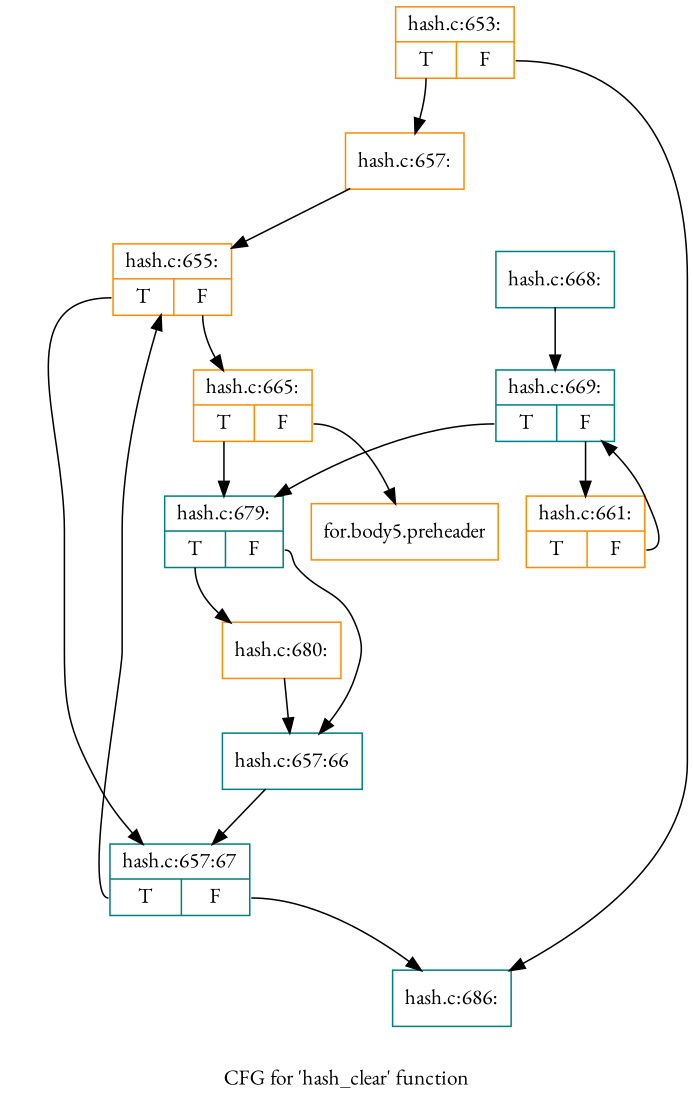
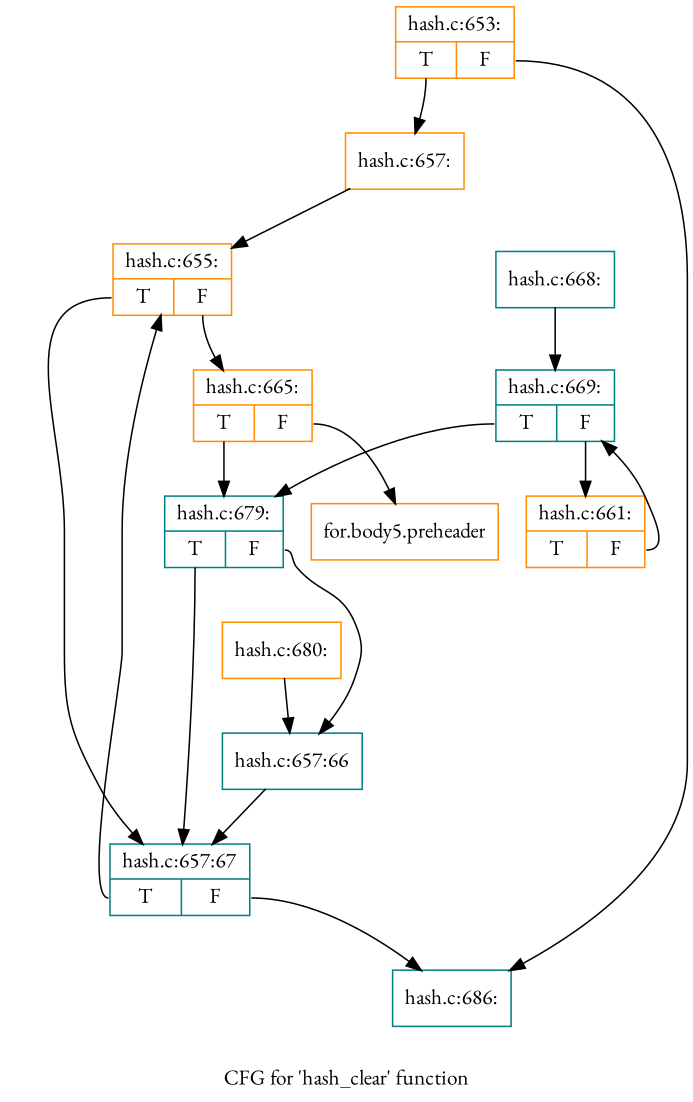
edge "hash.c:679:" -> "hash.c:680:": now "hash.c:679:" -> "hash.c:657:67"
